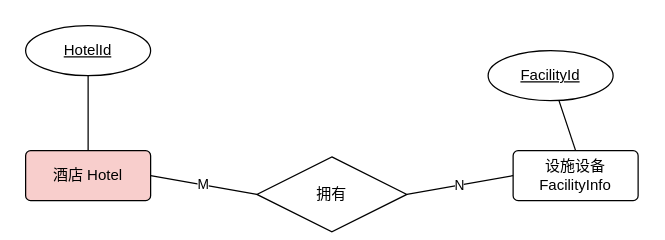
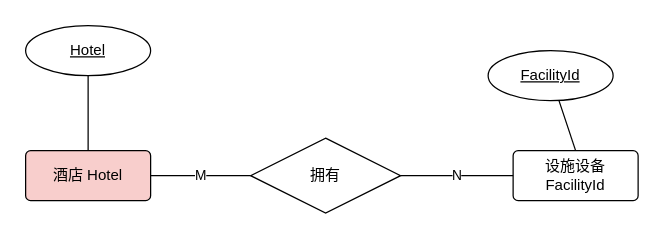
node "HotelId": label "HotelId" -> "Hotel"
node "设施设备 FacilityInfo": label "设施设备 FacilityInfo" -> "设施设备 FacilityId"
node "拥有": moved (332, 194) -> (326, 176)
